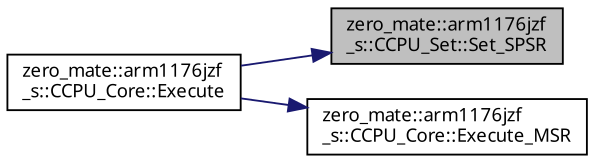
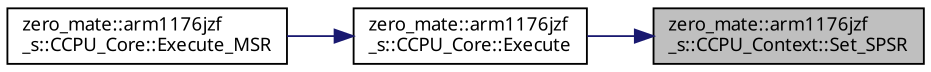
node "zero_mate::arm1176jzf _s::CCPU_Set::Set_SPSR": label "zero_mate::arm1176jzf _s::CCPU_Set::Set_SPSR" -> "zero_mate::arm1176jzf _s::CCPU_Context::Set_SPSR"
edge "zero_mate::arm1176jzf _s::CCPU_Core::Execute" -> "zero_mate::arm1176jzf _s::CCPU_Core::Execute_MSR": reversed
